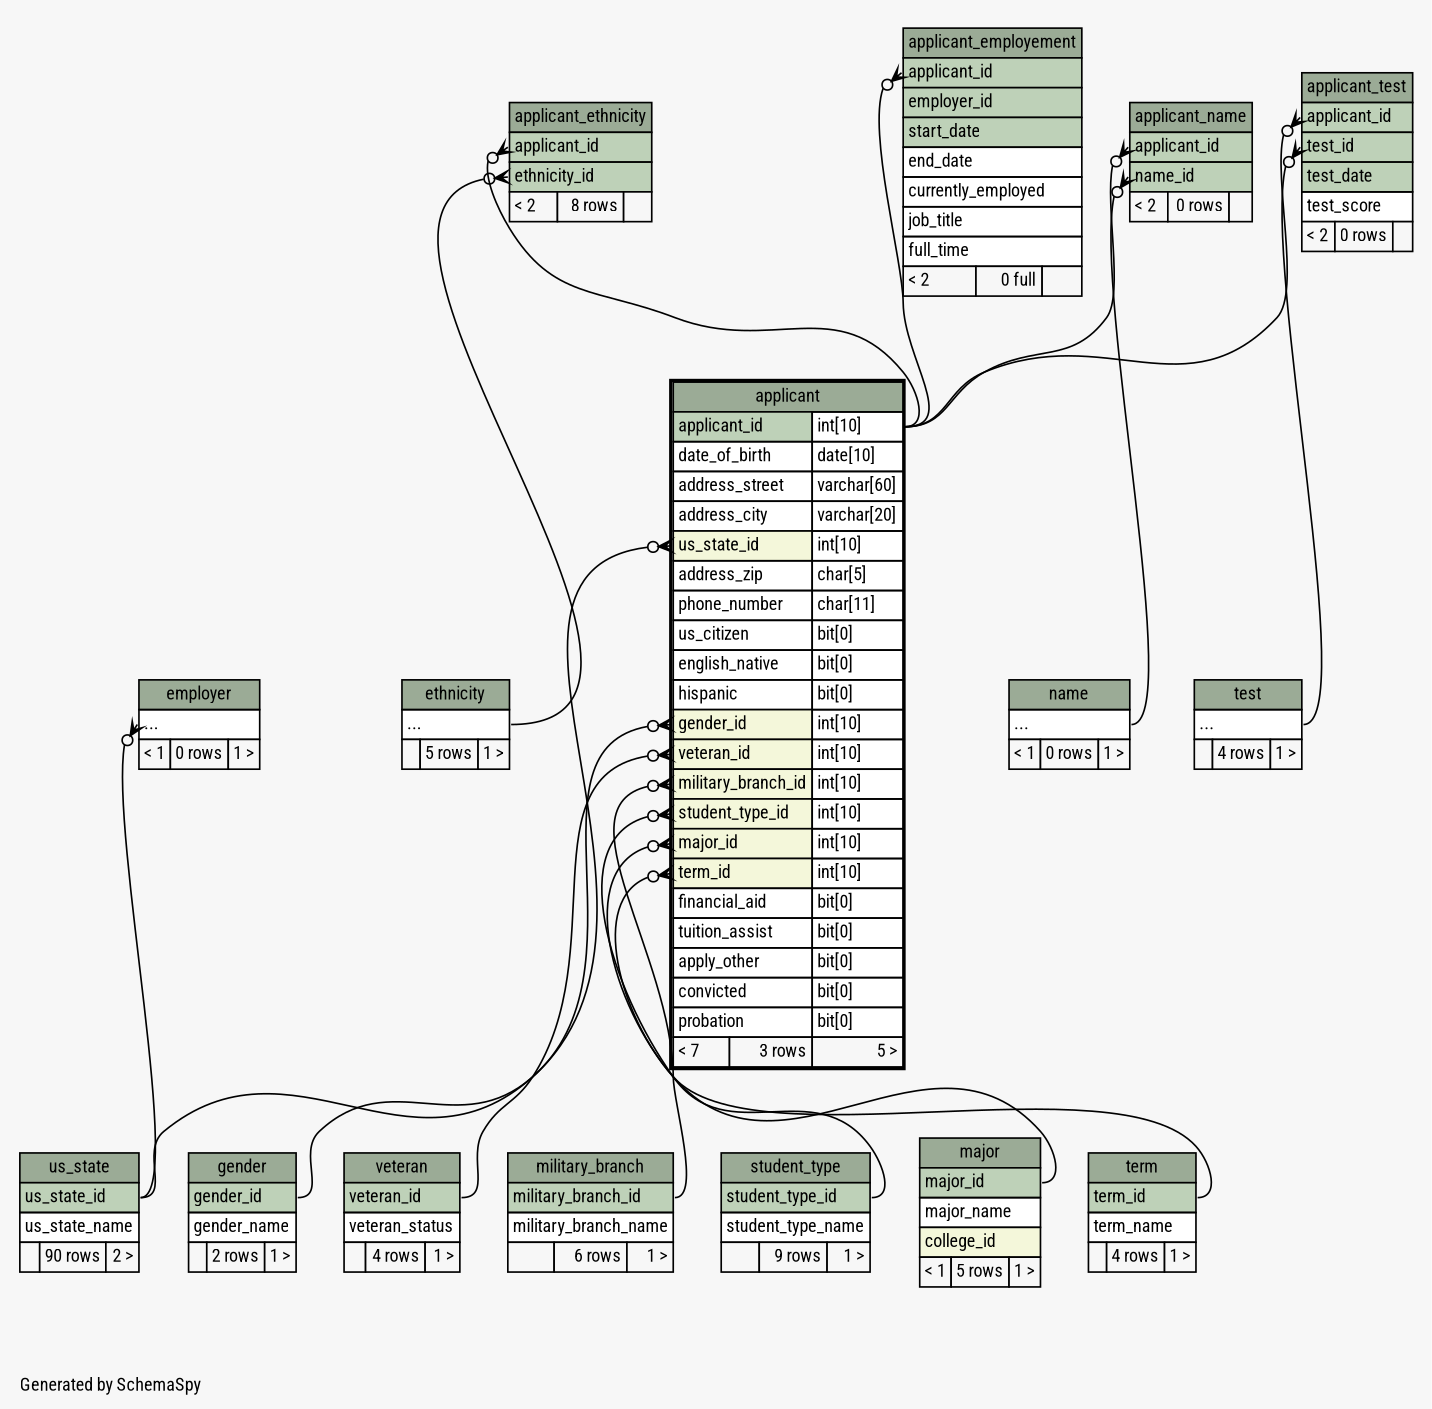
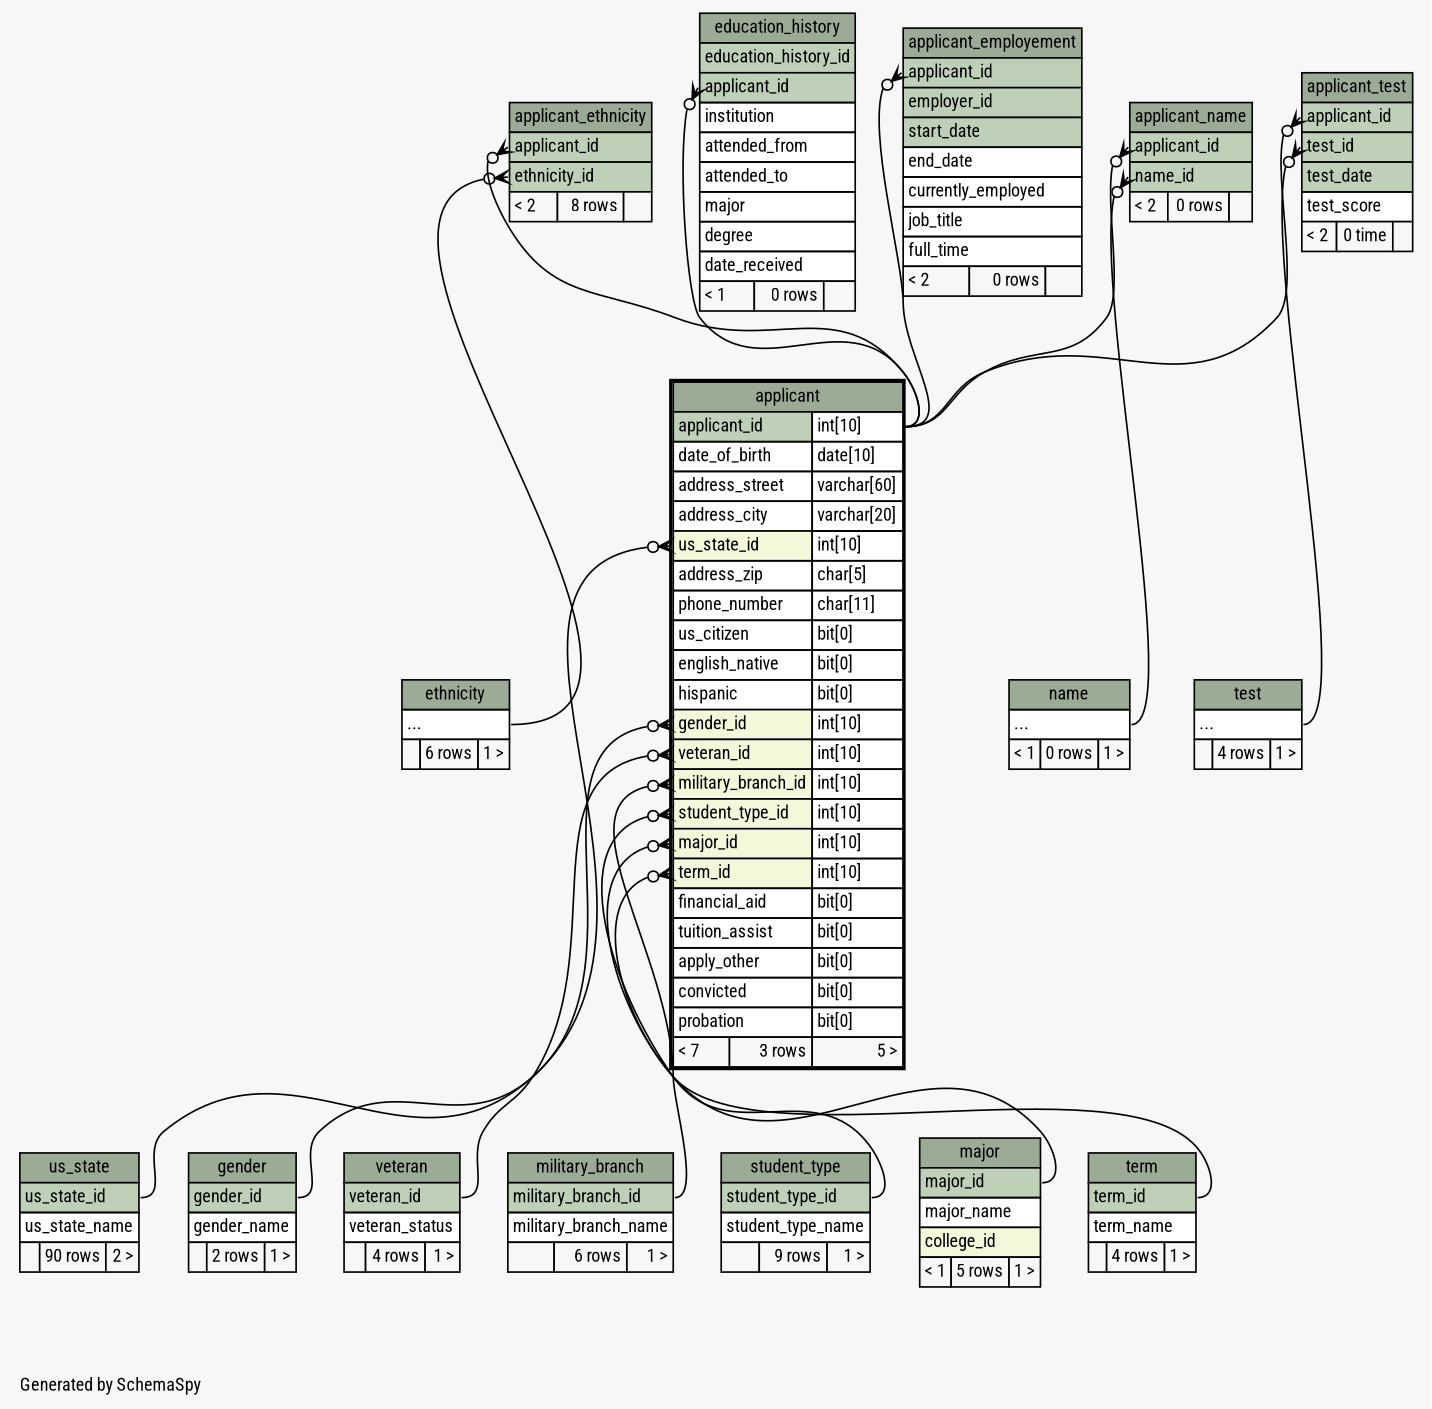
node "education_history": added
node "applicant_test": text "0 rows" -> "0 time"
node "applicant_employement": text "0 full" -> "0 rows"
node "employer": removed
node "ethnicity": text "5 rows" -> "6 rows"
